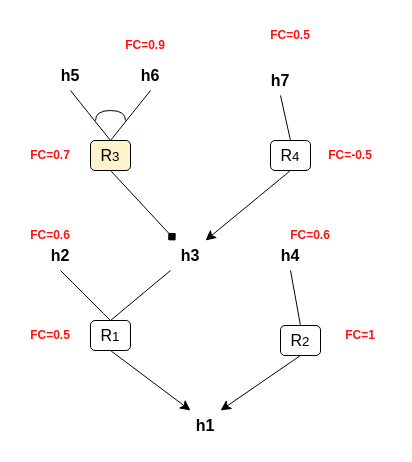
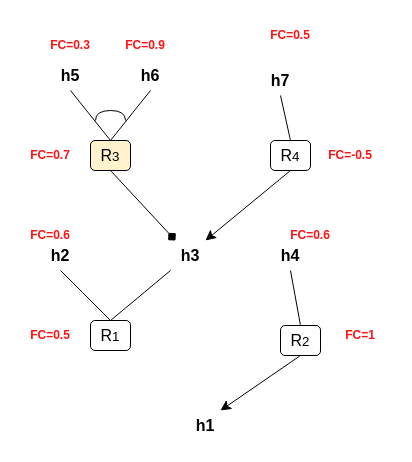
node "FC=0.3": added
edge "R1" -> "h1": removed
